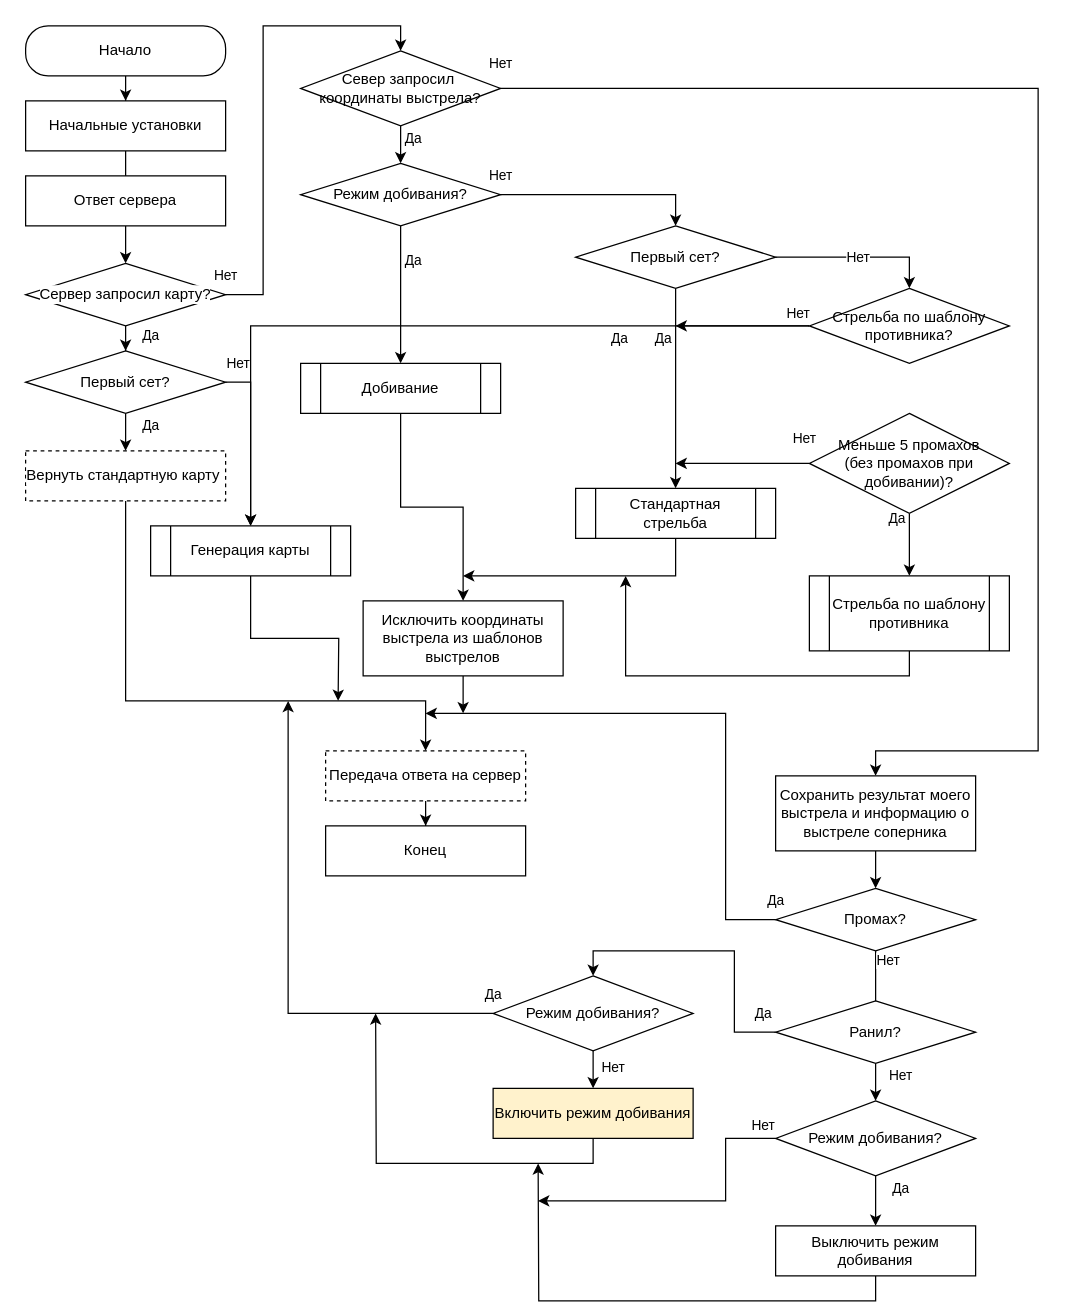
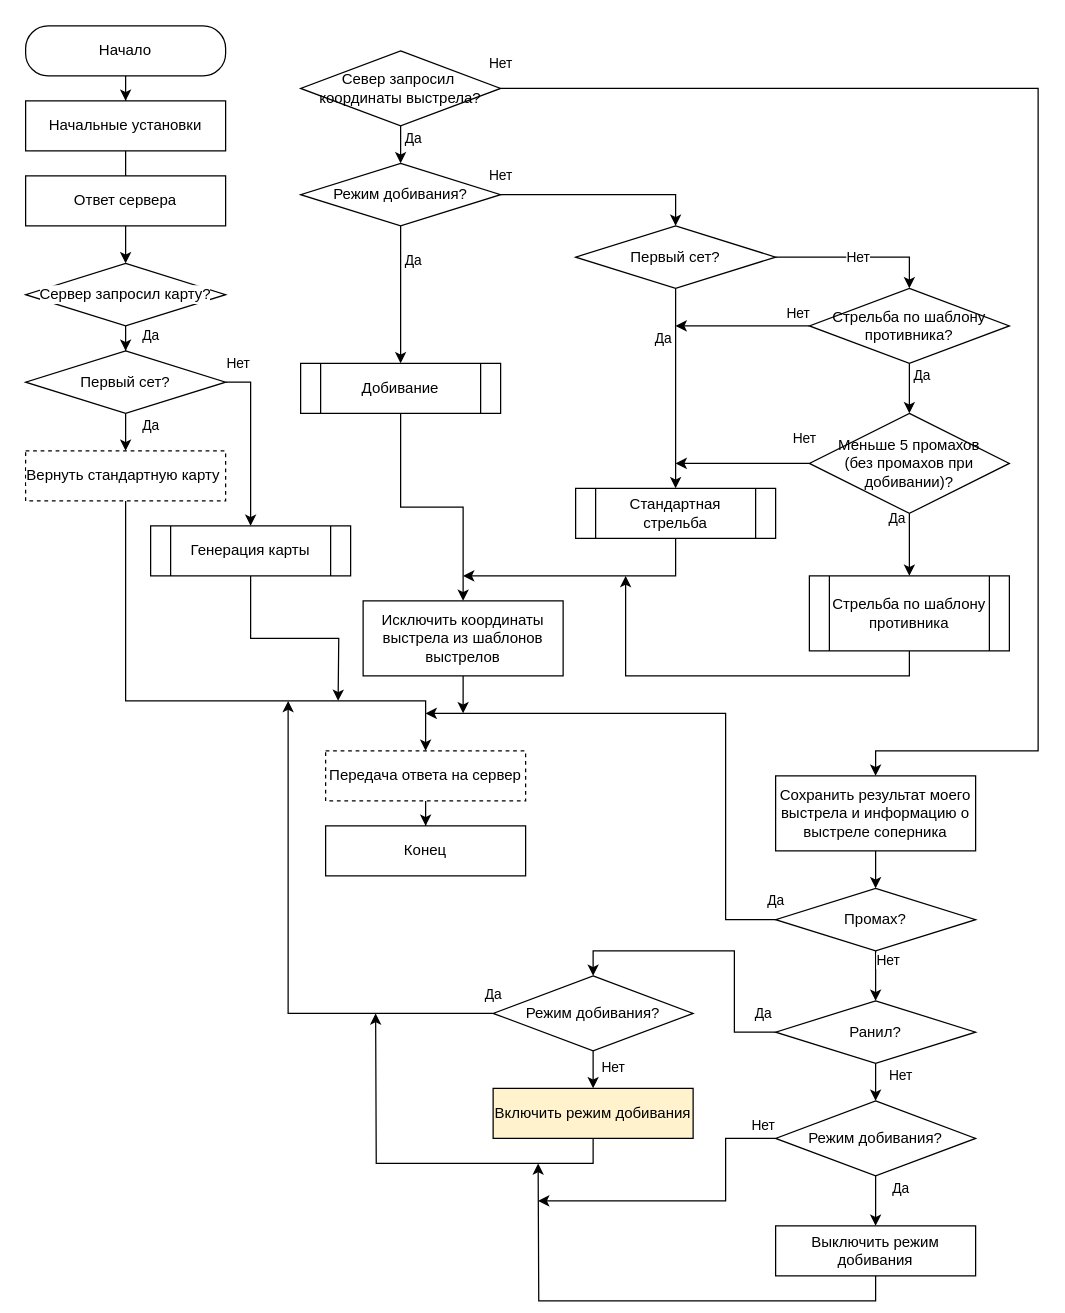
edge "Сервер запросил карту?" -> "Север запросил координаты выстрела?": removed, label "Нет"
edge "Стрельба по шаблону противника?" -> "Генерация карты": now "Стрельба по шаблону противника?" -> "Меньше 5 промахов (без промахов при добивании)?"
edge "Промах?" -- "Ранил?": arrowhead none -> classic
